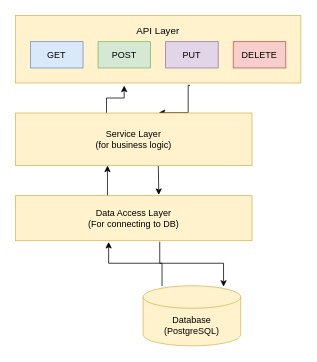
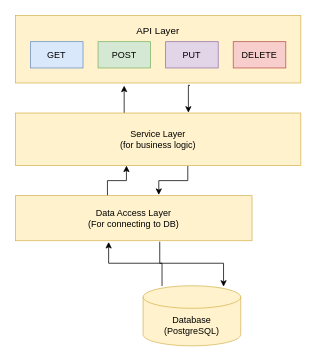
node "Service Layer (for business logic)": size 236x53 -> 285x53
